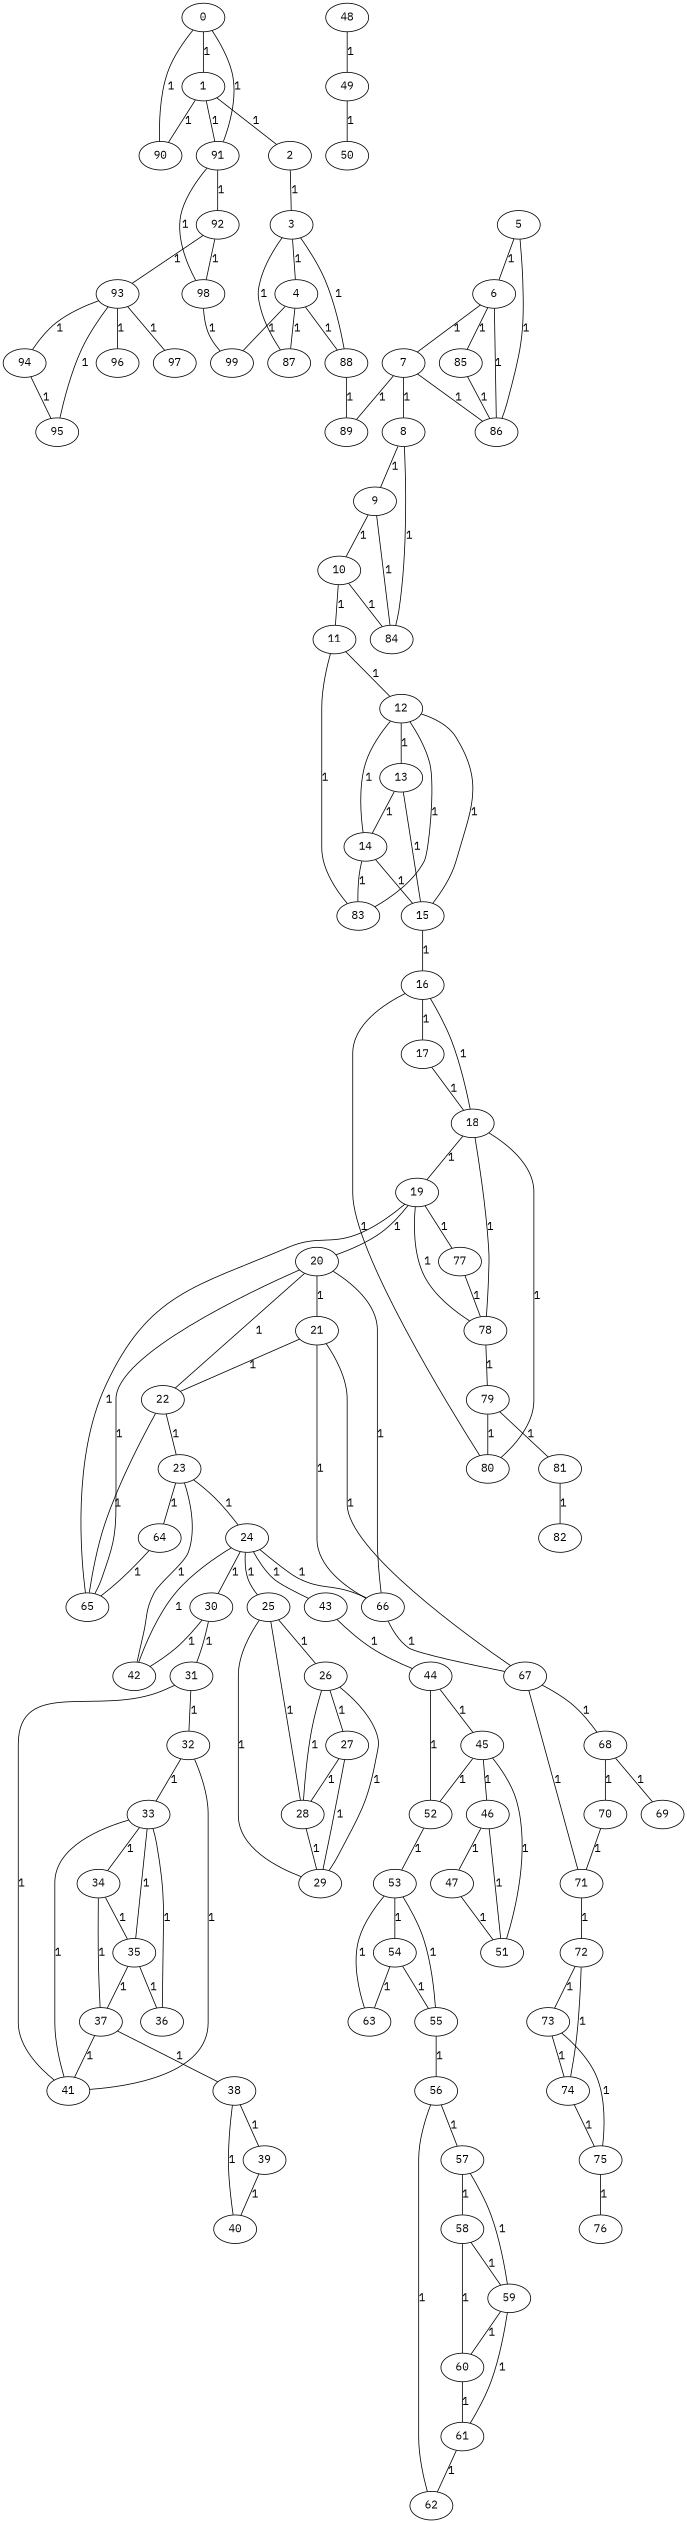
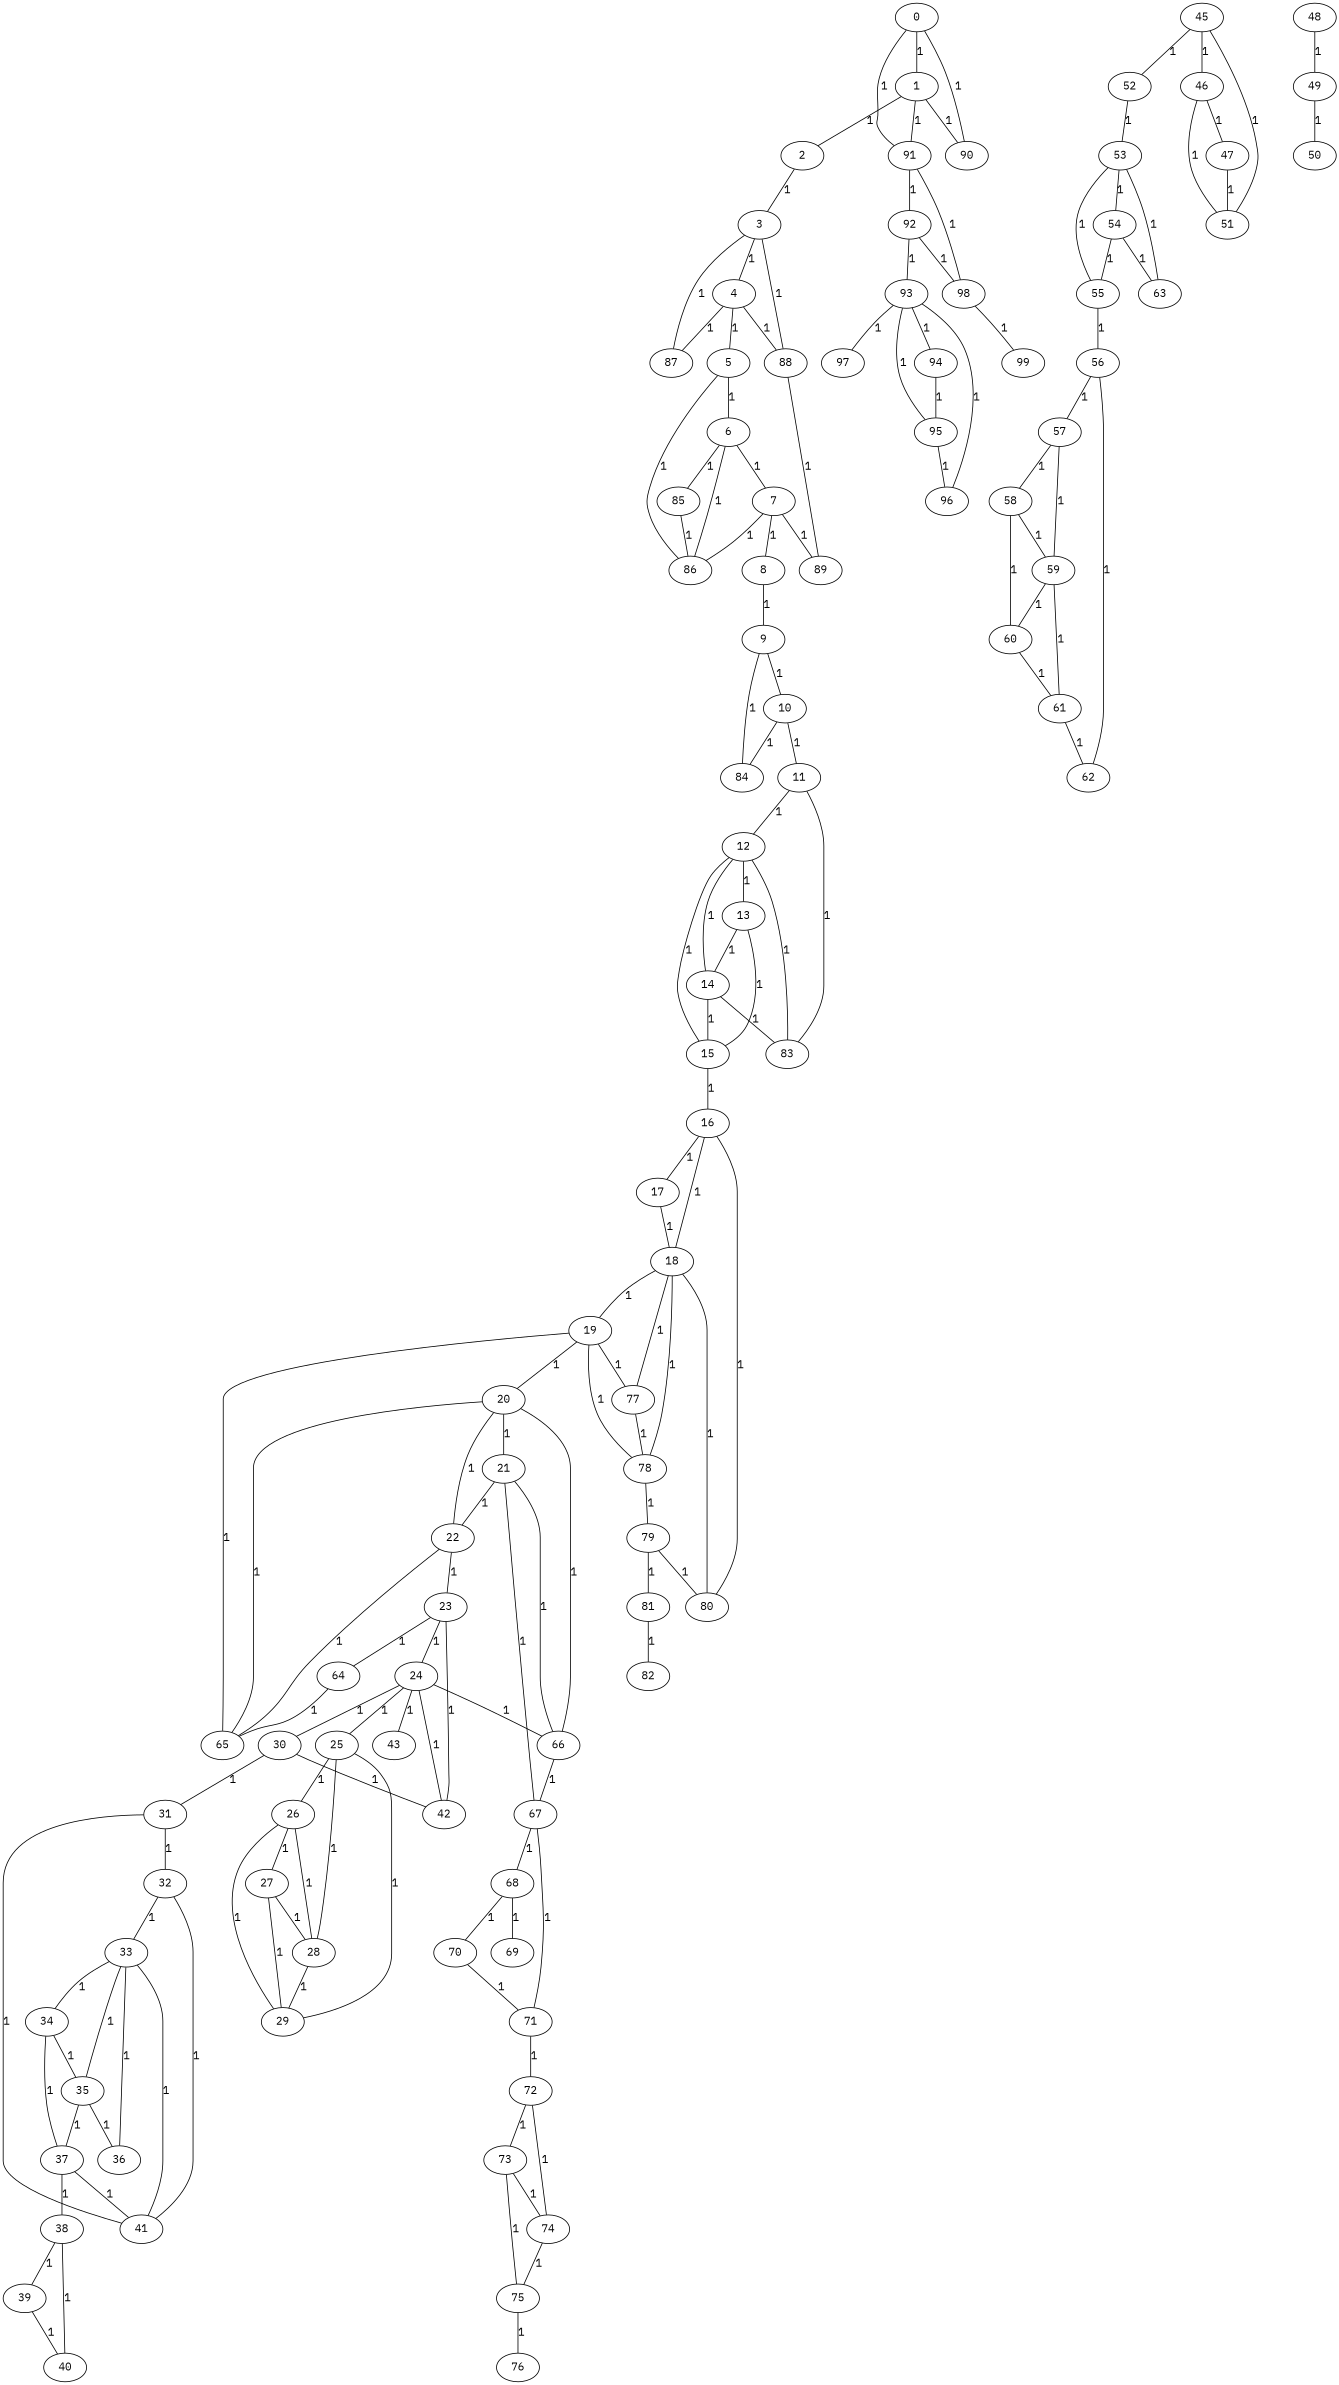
edge "4" -- "99": now "4" -- "5"
edge "95" -- "96": added, label "1"
edge "8" -- "84": removed, label "1"
edge "18" -- "77": added, label "1"
node "44": removed
